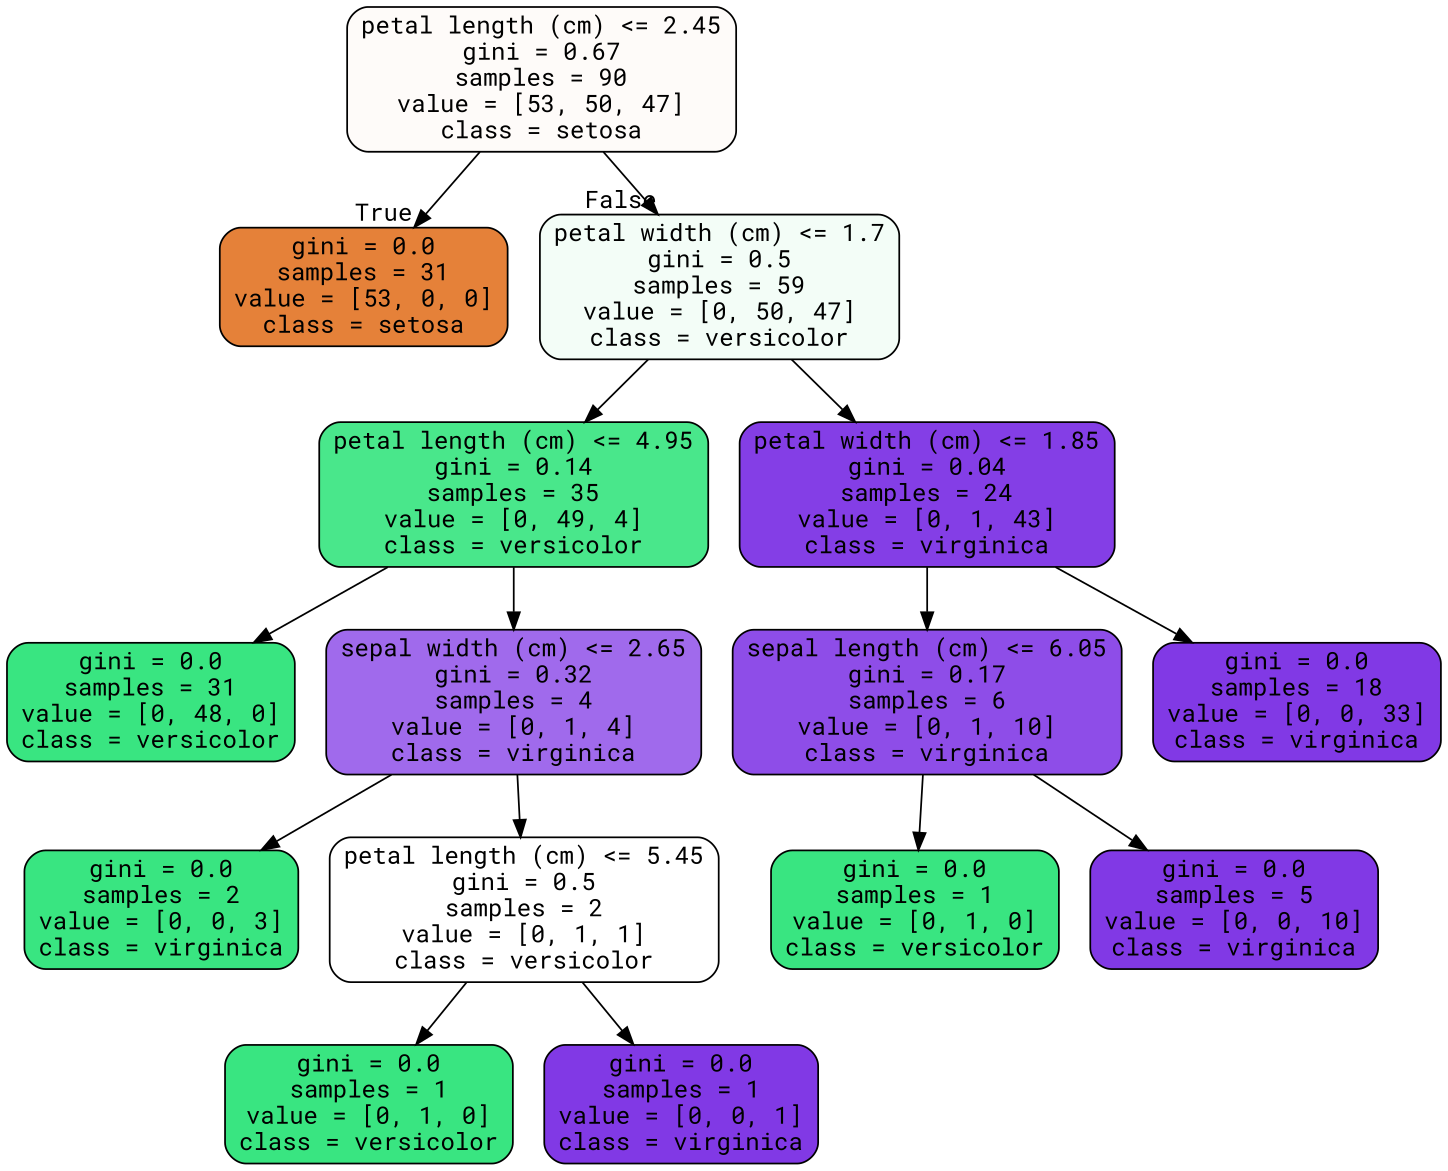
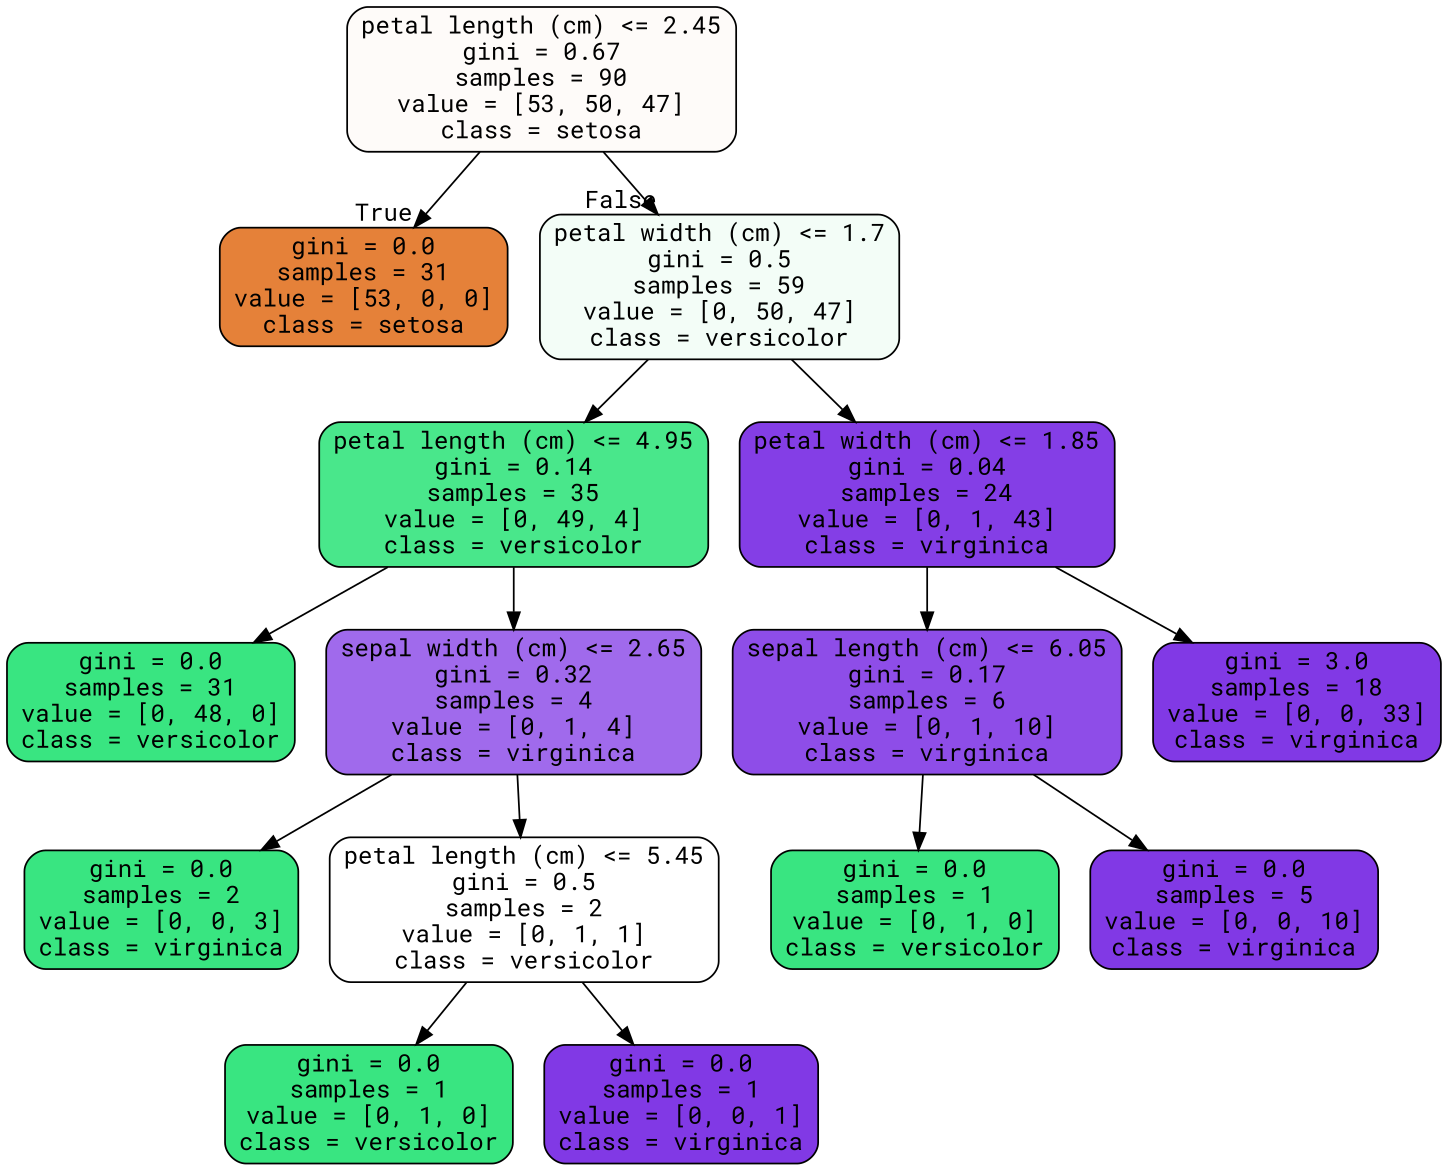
node "gini = 0.0 samples = 18 value = [0, 0, 33] class = virginica": label "gini = 0.0 samples = 18 value = [0, 0, 33] class = virginica" -> "gini = 3.0 samples = 18 value = [0, 0, 33] class = virginica"
